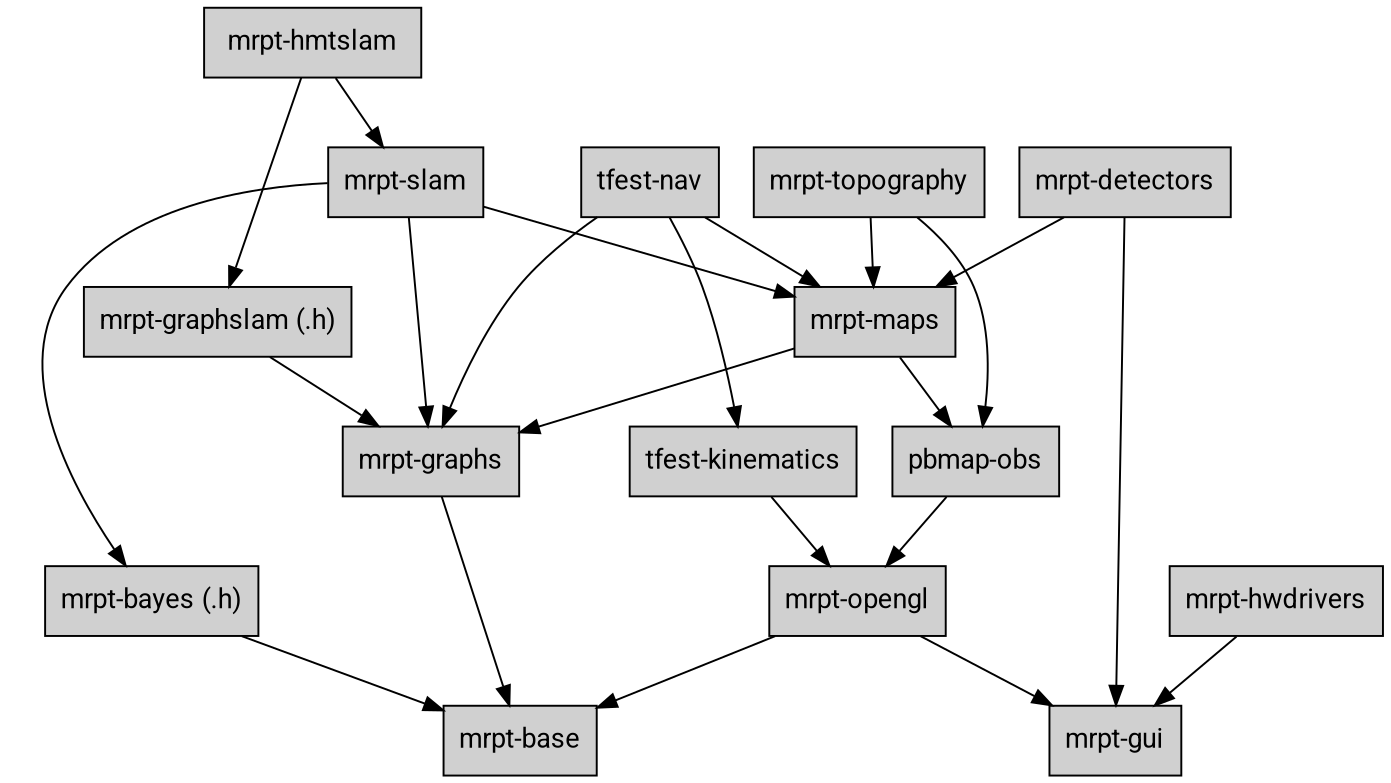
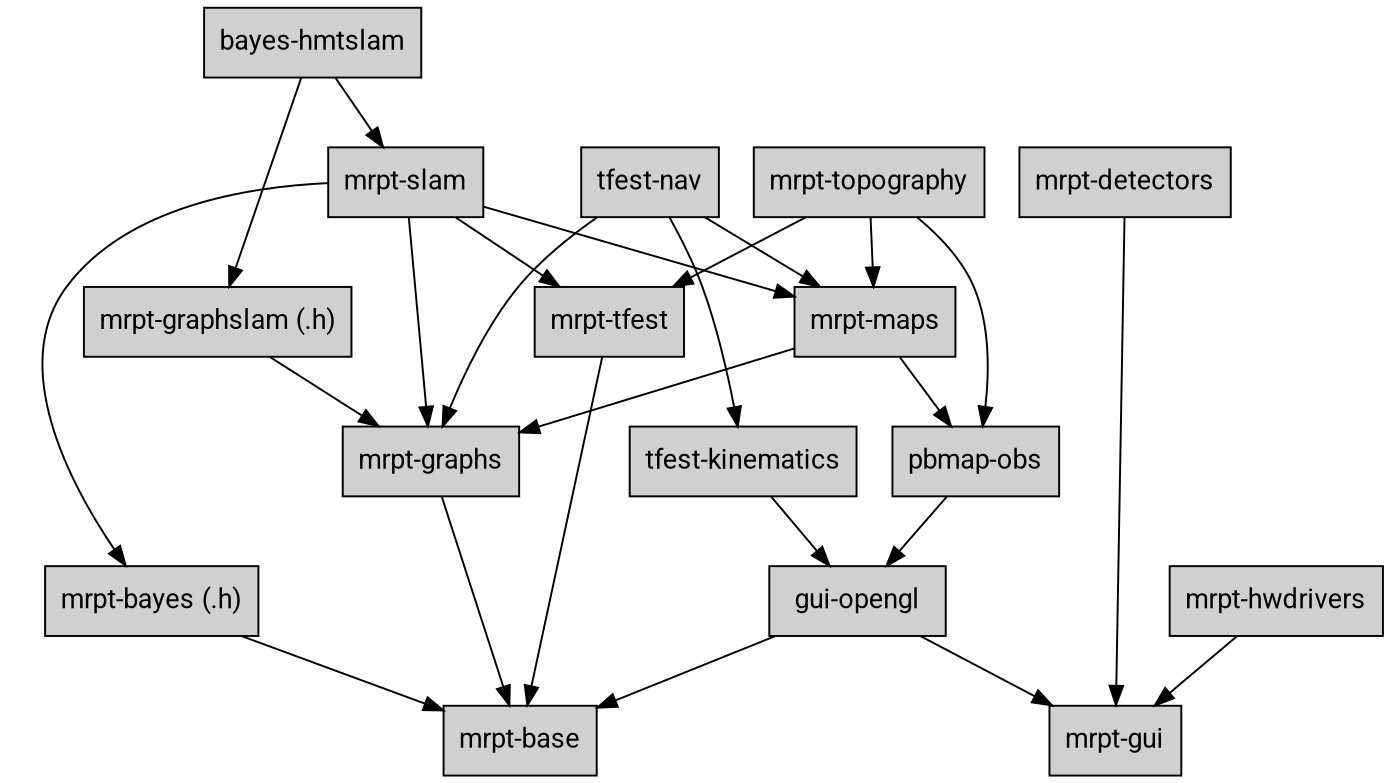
node "mrpt-hmtslam": label "mrpt-hmtslam" -> "bayes-hmtslam"
edge "mrpt-detectors" -> "mrpt-maps": removed
node "mrpt-tfest": added
node "mrpt-opengl": label "mrpt-opengl" -> "gui-opengl"
